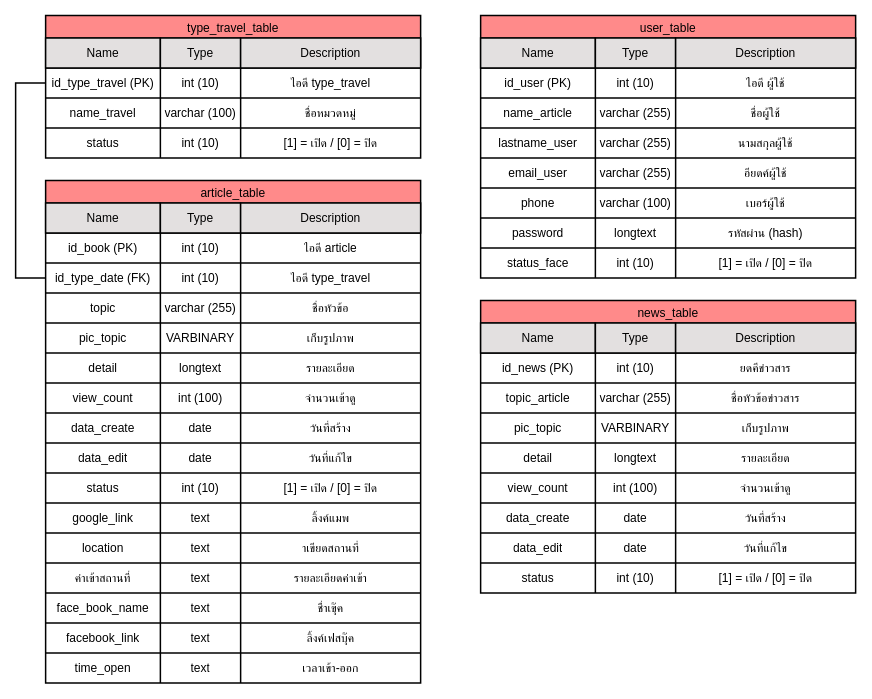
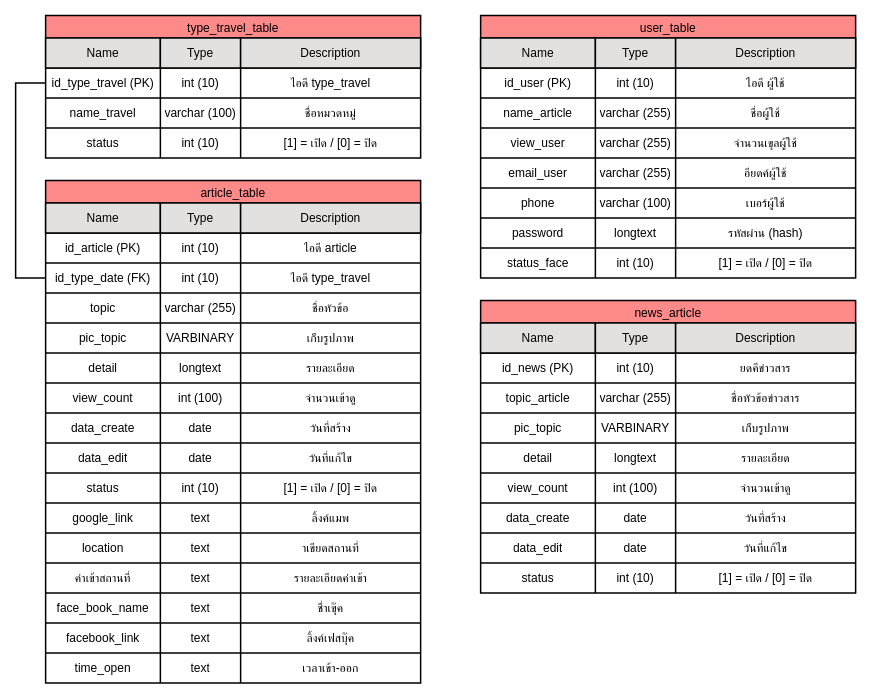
node "lastname_user": label "lastname_user" -> "view_user"
node "นามสกุลผู้ใช้": label "นามสกุลผู้ใช้" -> "จำนวนเขุลผู้ใช้"
node "id_book (PK)": label "id_book (PK)" -> "id_article (PK)"
node "news_table": label "news_table" -> "news_article"
